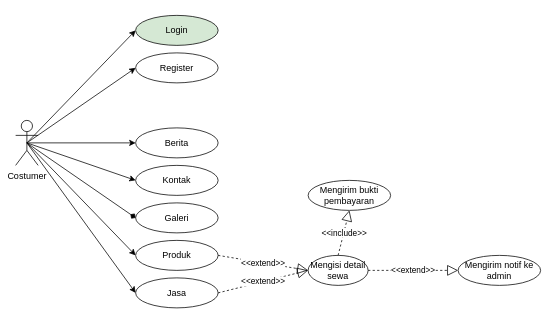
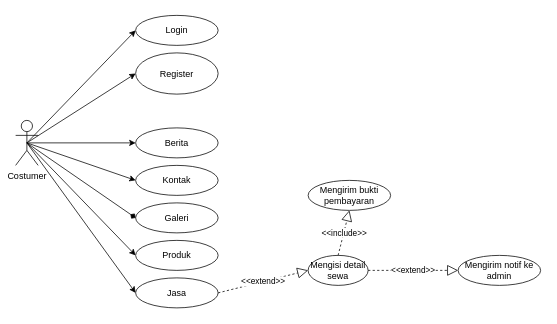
node "Login": fillcolor #d5e8d4 -> #ffffff
node "Register": size 83x30 -> 83x41
edge "Produk" -> "Mengisi detail sewa": removed, label "<<extend>>"
